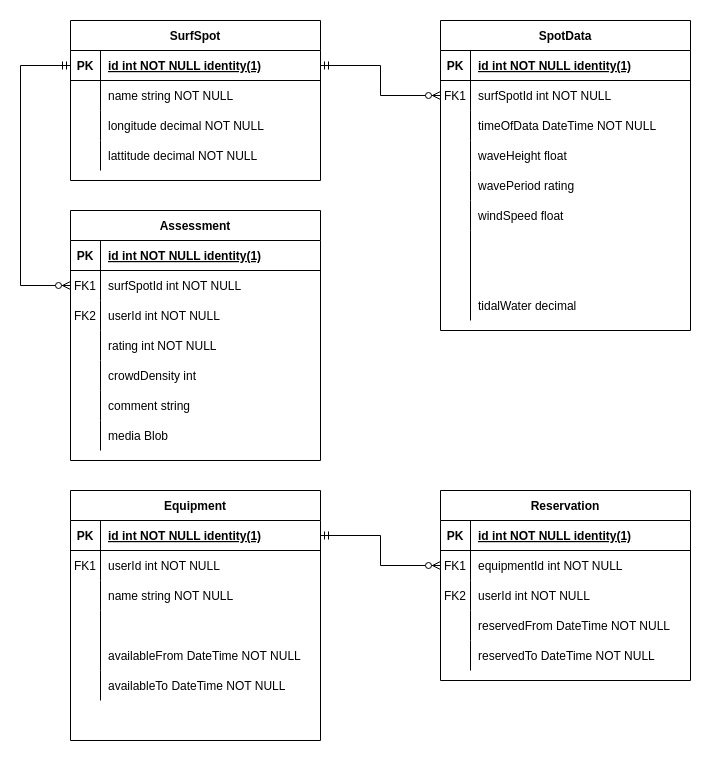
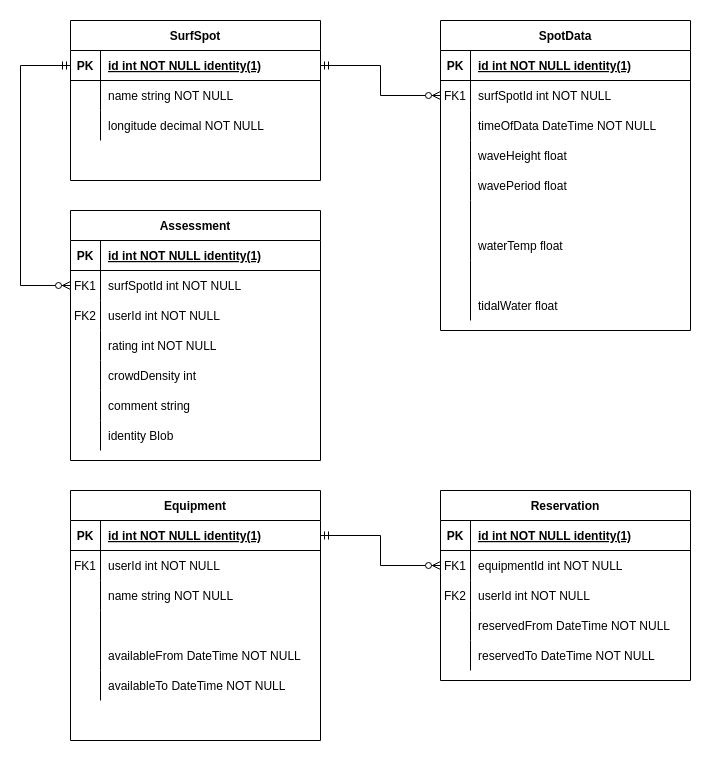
node "lattitude decimal NOT NULL": removed
node "wavePeriod rating": label "wavePeriod rating" -> "wavePeriod float"
node "windSpeed float": removed
node "waterTemp float": added
node "tidalWater decimal": label "tidalWater decimal" -> "tidalWater float"
node "media Blob": label "media Blob" -> "identity Blob"
